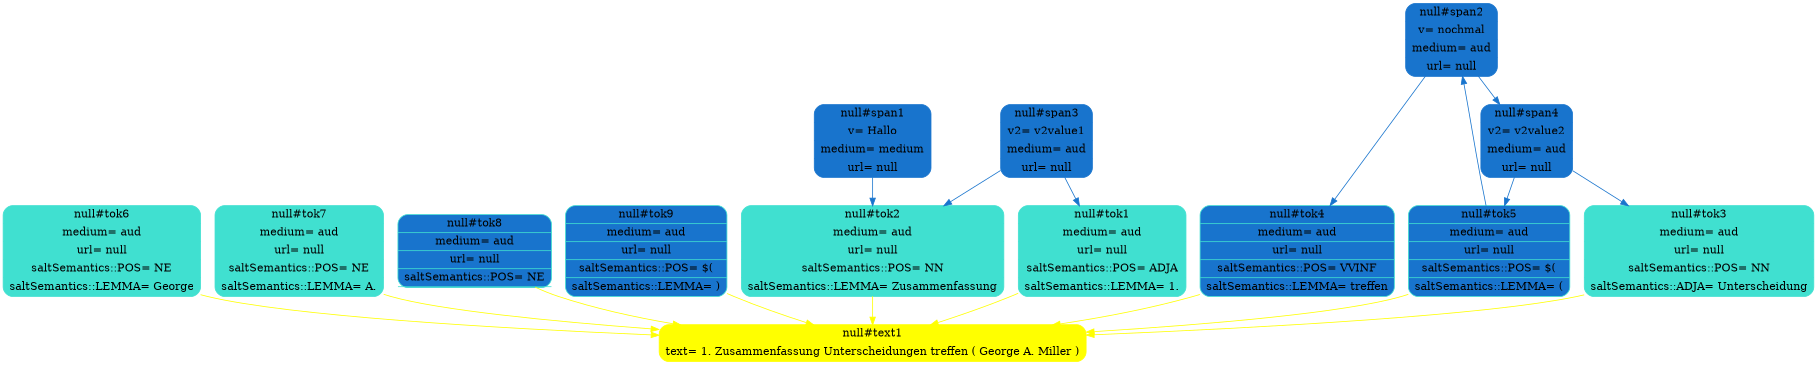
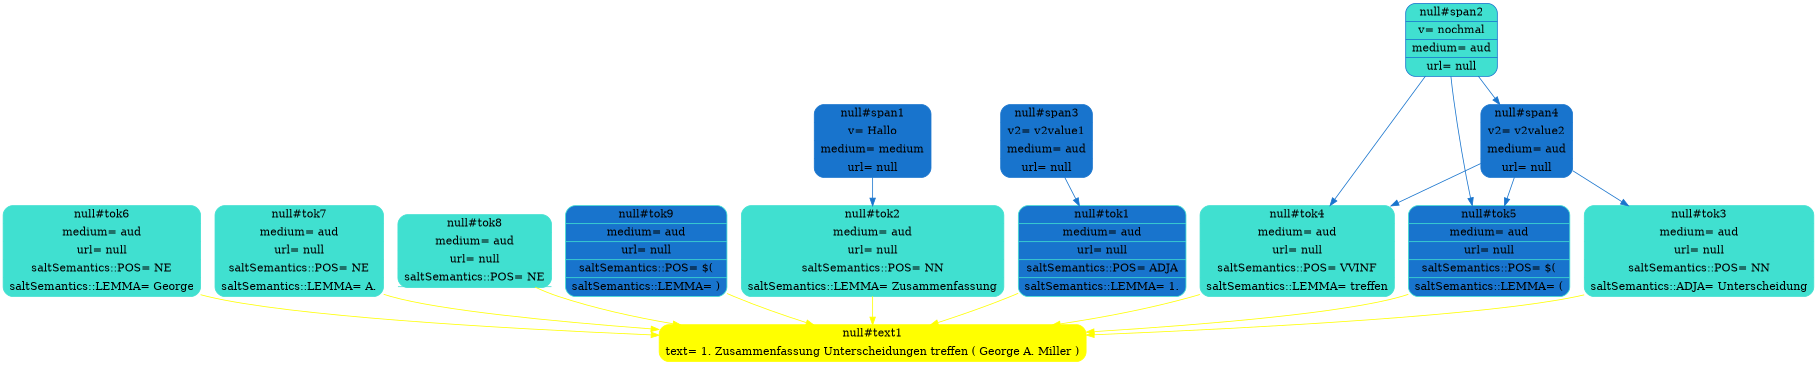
node "null#span2": fillcolor dodgerblue3 -> turquoise
edge "null#tok5" -> "null#span2": reversed
edge "null#span4" -> "null#tok4": added
edge "null#span3" -> "null#tok2": removed
node "null#tok8": fillcolor dodgerblue3 -> turquoise
node "null#tok1": fillcolor turquoise -> dodgerblue3
node "null#tok4": fillcolor dodgerblue3 -> turquoise
